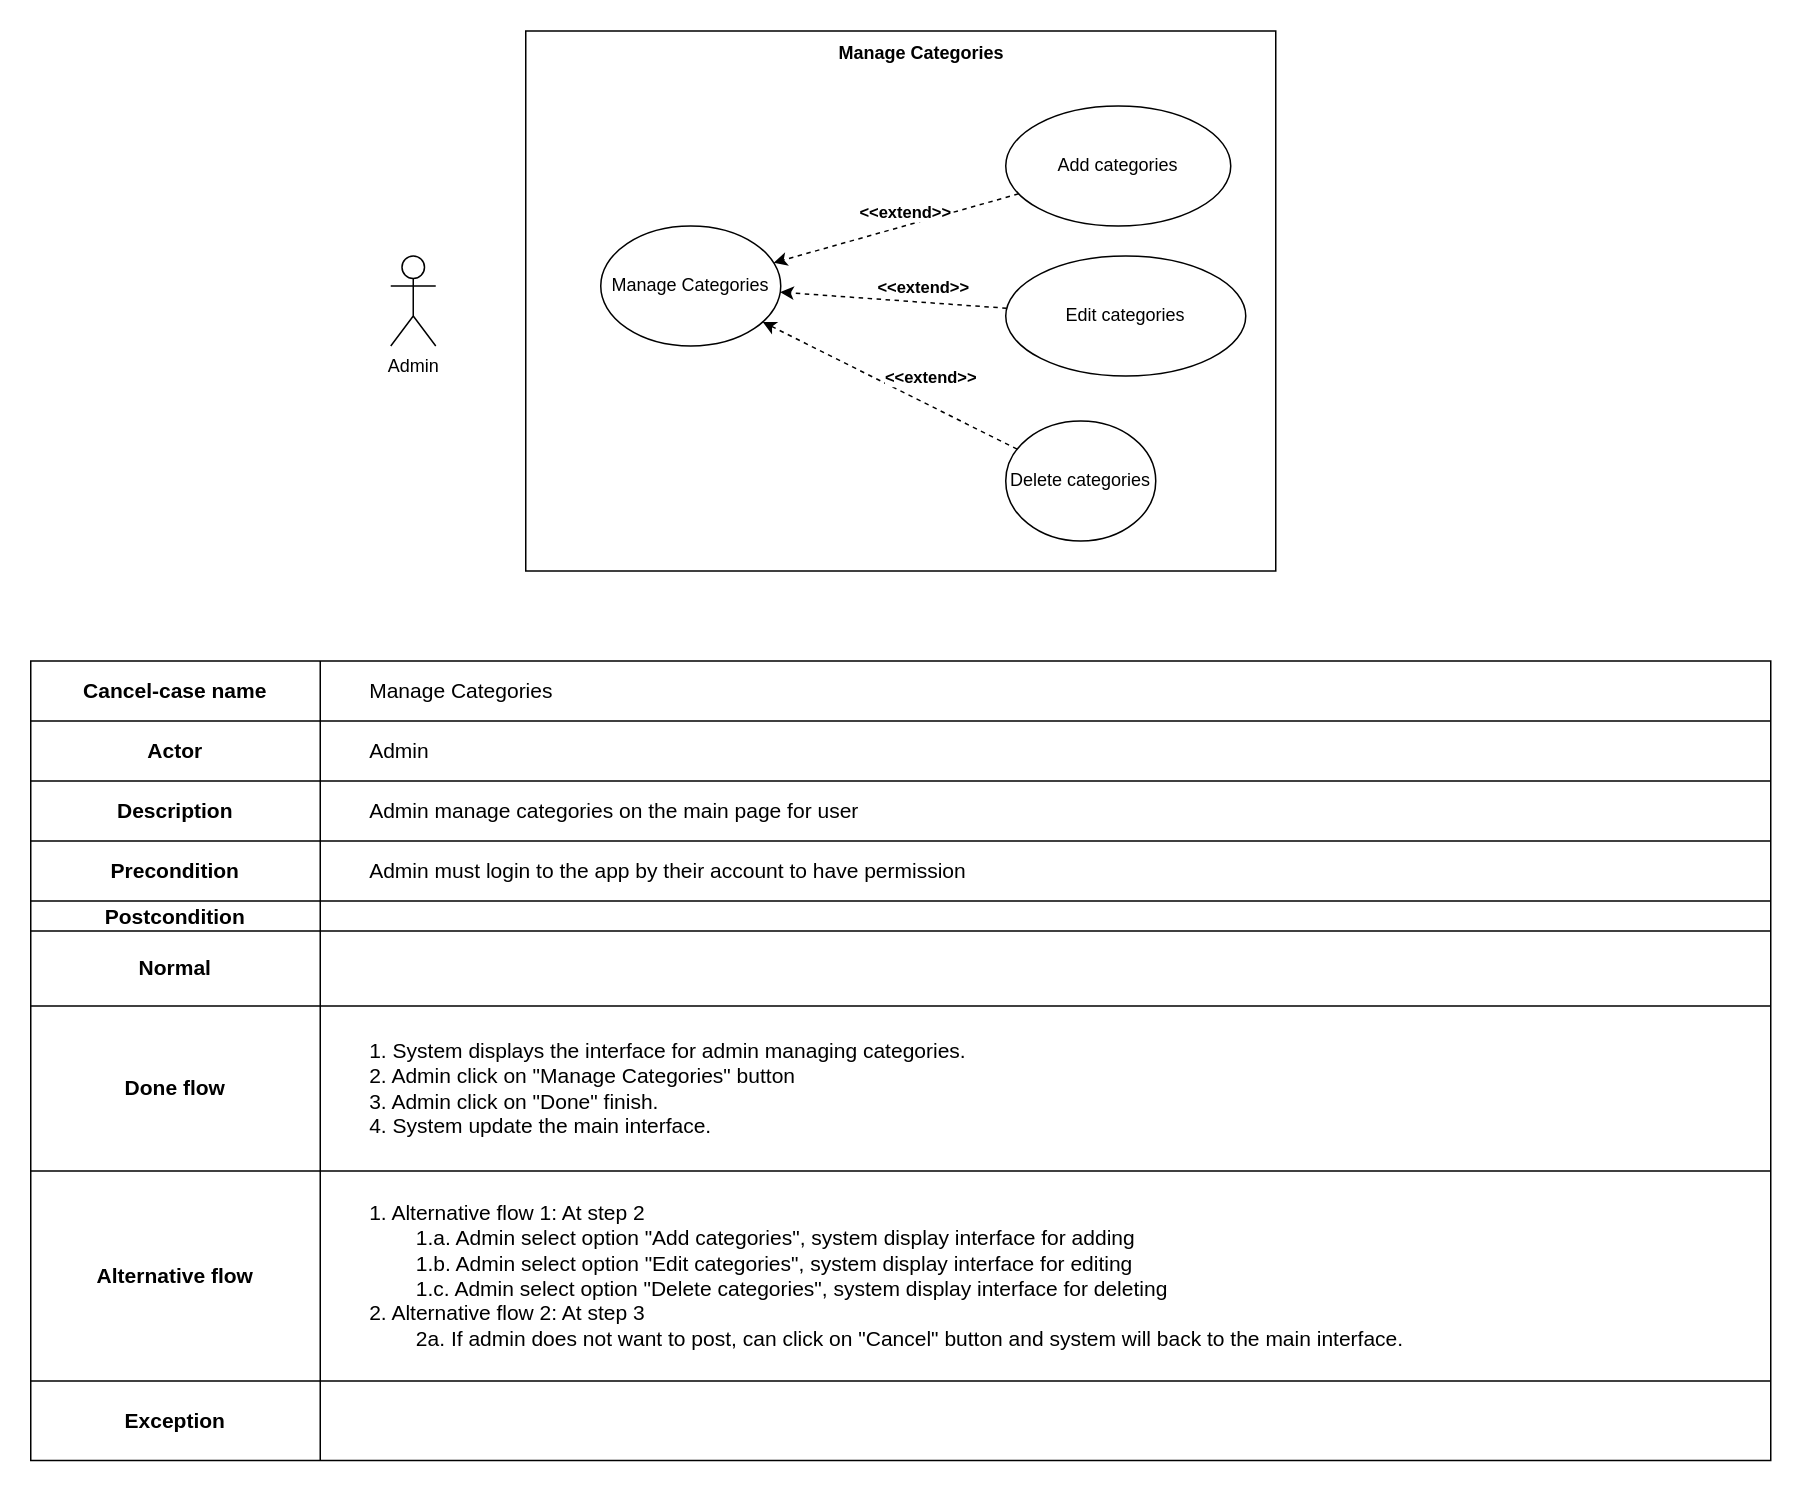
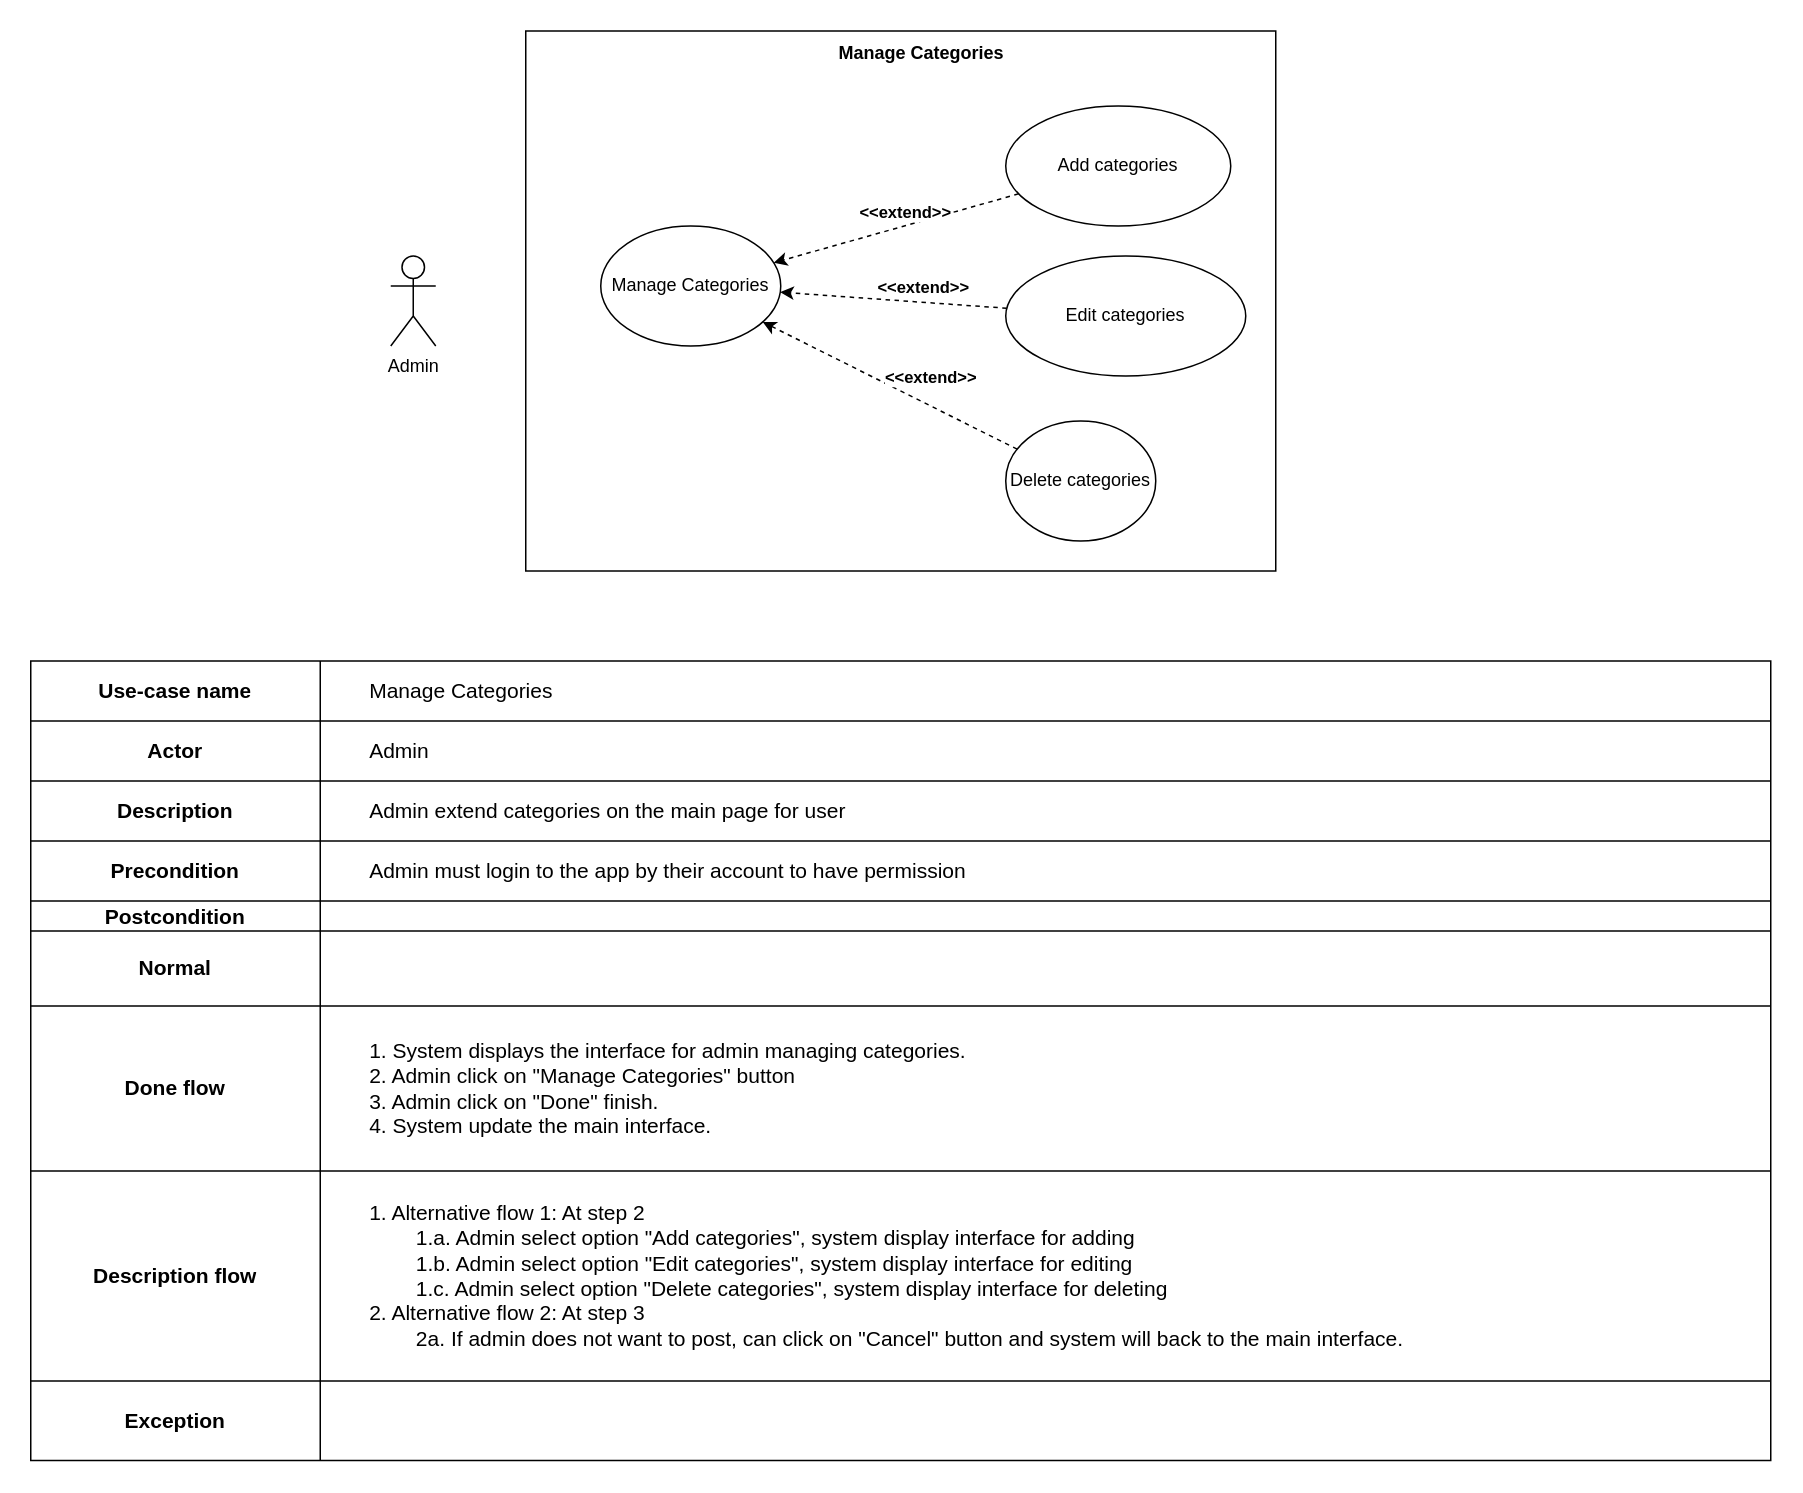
node "Cancel-case name": label "Cancel-case name" -> "Use-case name"
node "Admin manage categories on the main page for user": label "Admin manage categories on the main page for user" -> "Admin extend categories on the main page for user"
node "Alternative flow": label "Alternative flow" -> "Description flow"
